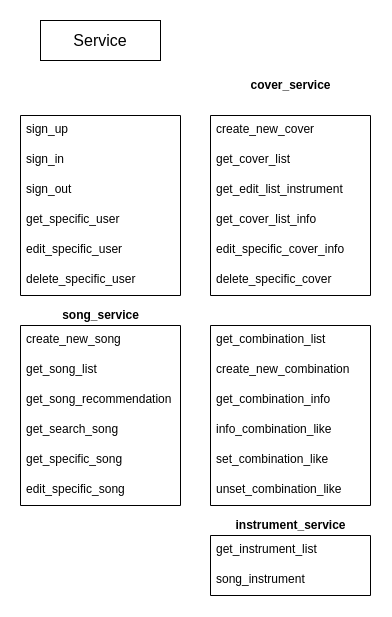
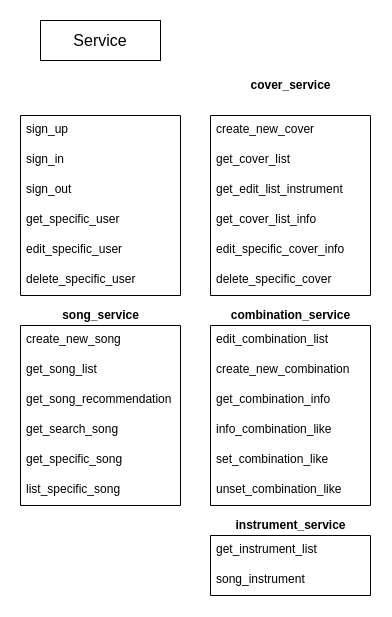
node "combination_service": added
node "get_combination_list": label "get_combination_list" -> "edit_combination_list"
node "edit_specific_song": label "edit_specific_song" -> "list_specific_song"
